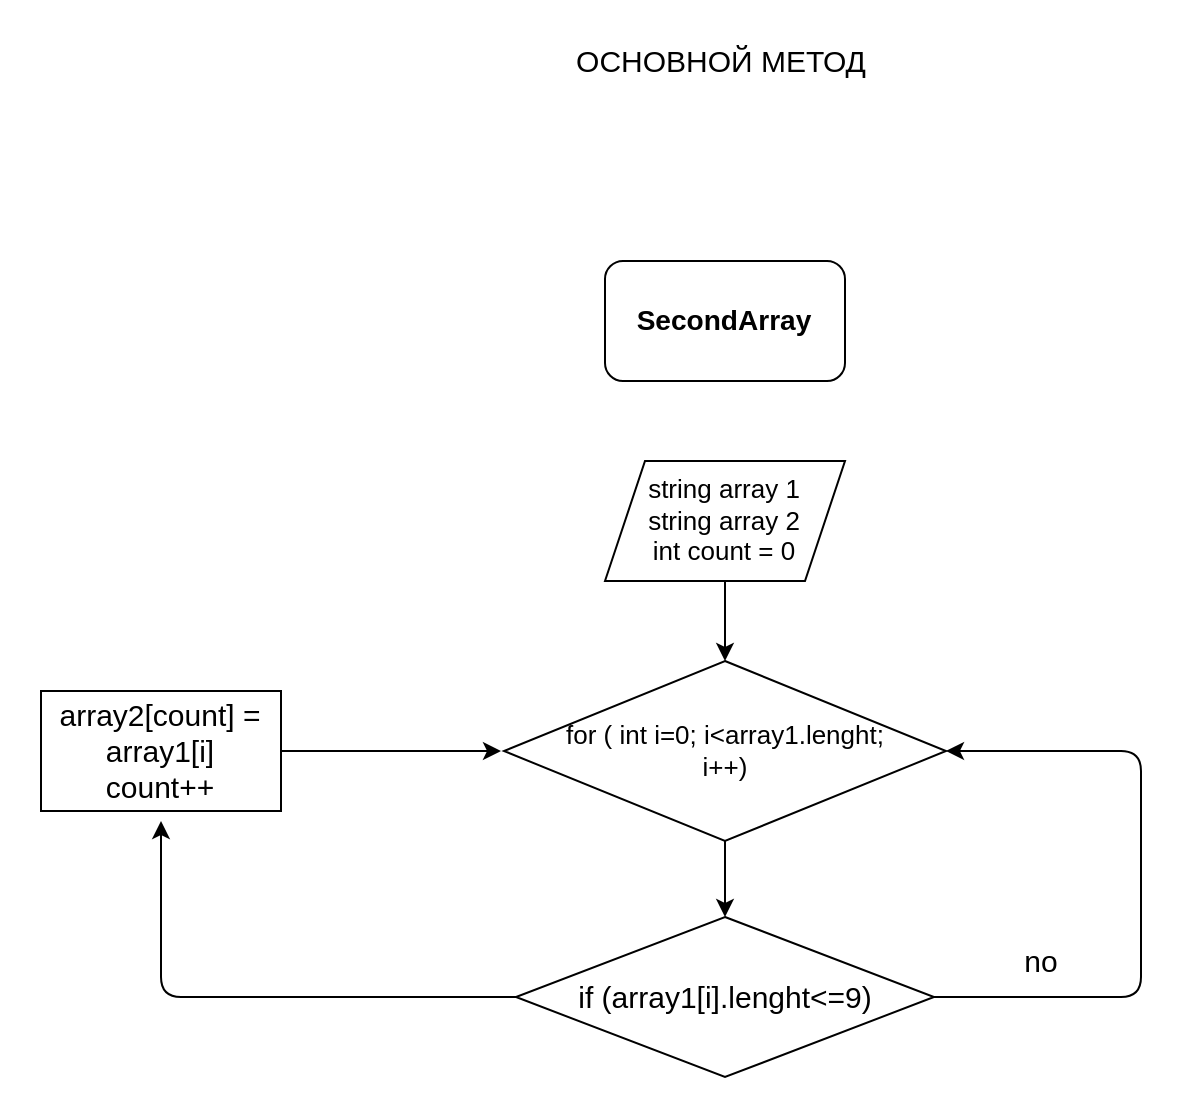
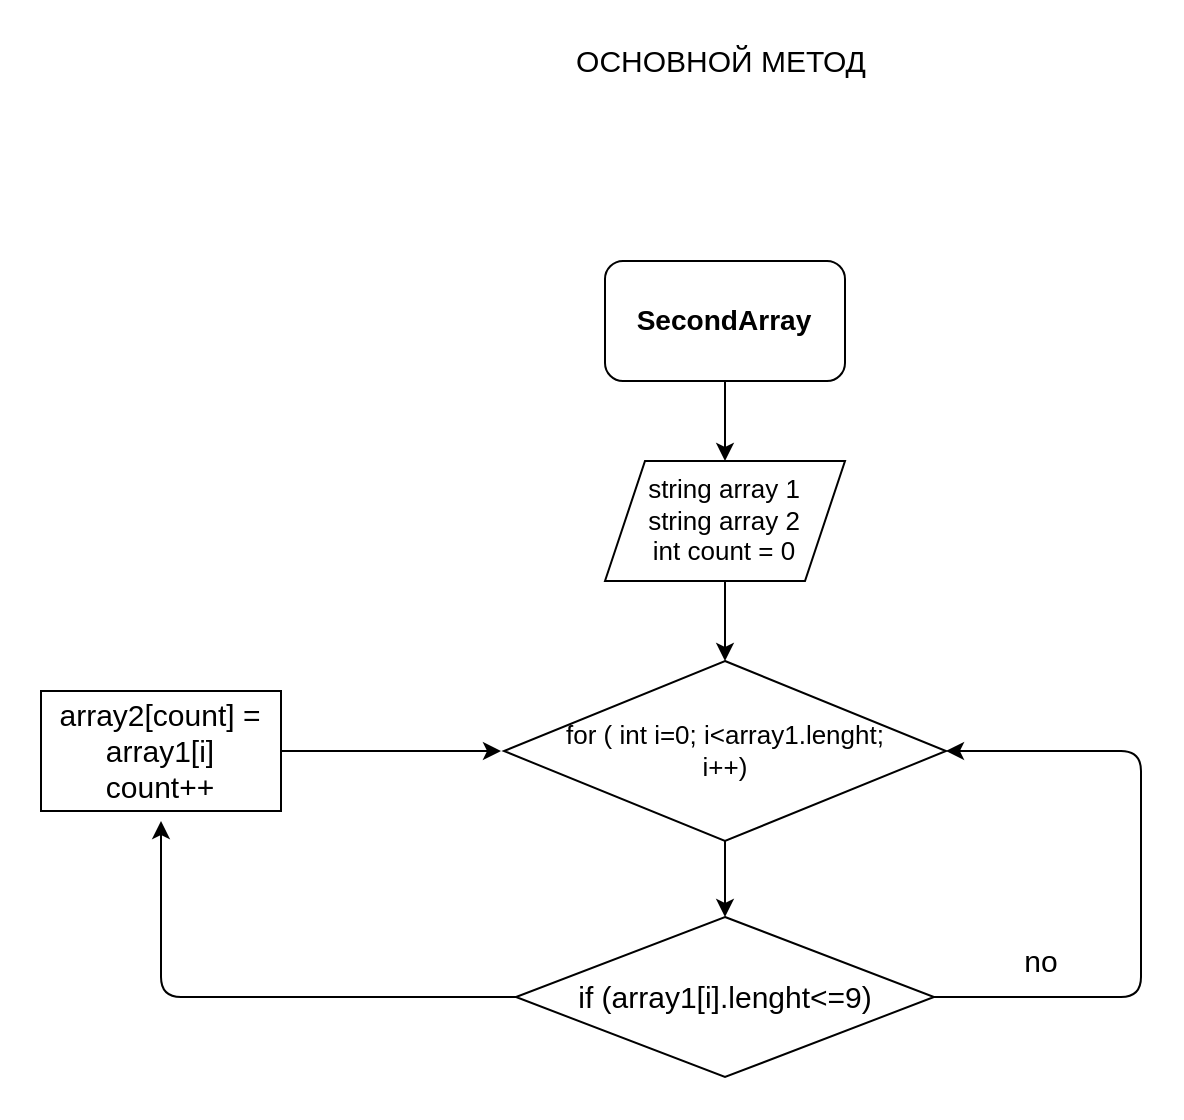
edge "SecondArray" -> "string array 1 string array 2 int count = 0": added
